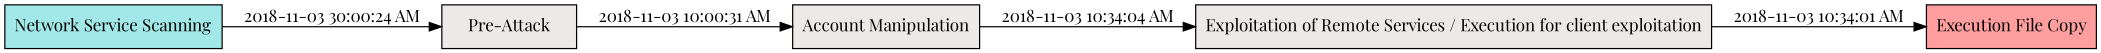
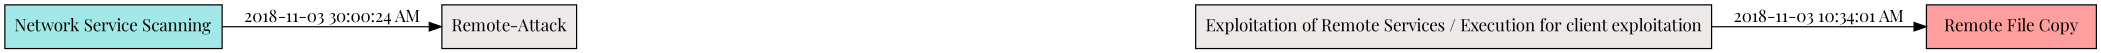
node "Pre-Attack": label "Pre-Attack" -> "Remote-Attack"
node "Account Manipulation": removed
node "Execution File Copy": label "Execution File Copy" -> "Remote File Copy"
